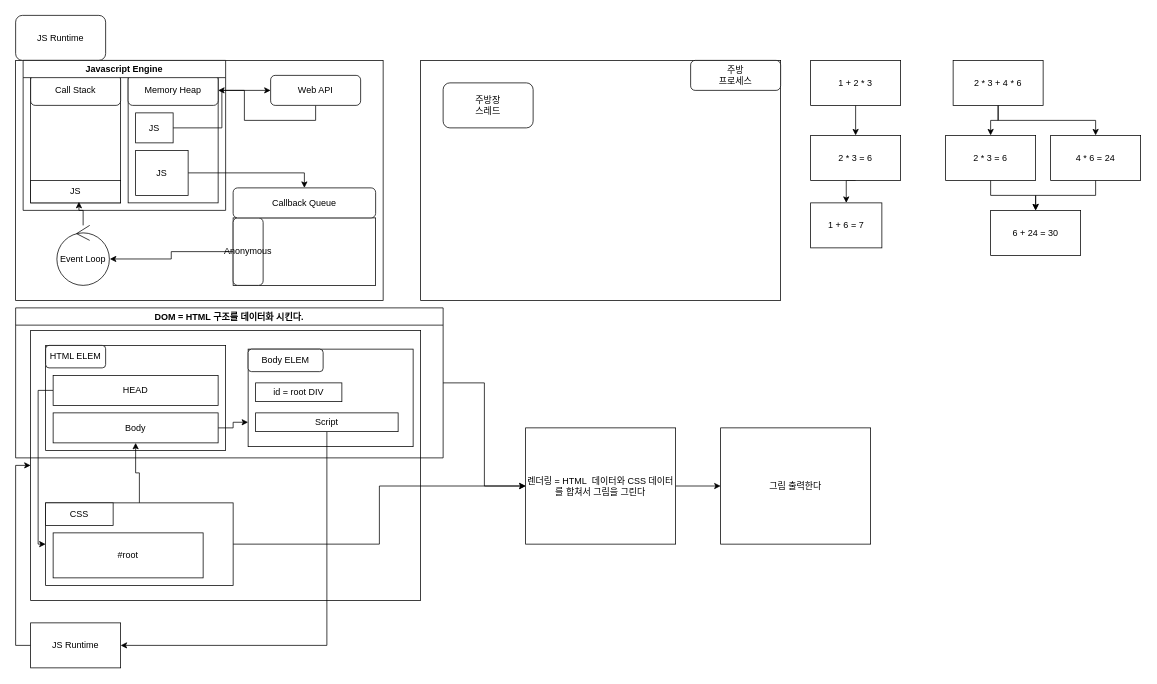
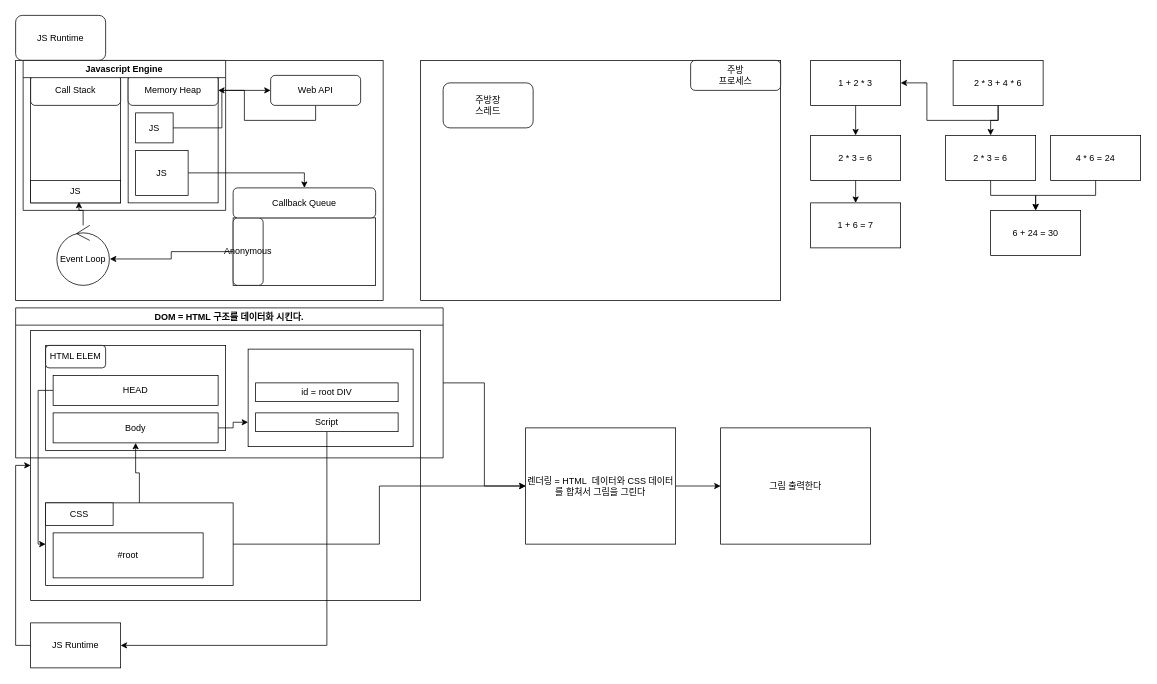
edge "2 * 3 + 4 * 6" -> "4 * 6 = 24": now "2 * 3 + 4 * 6" -> "1 + 2 * 3"
node "1 + 6 = 7": size 71x45 -> 90x45
node "Body ELEM": removed
node "id = root DIV": size 86x19 -> 143x19
